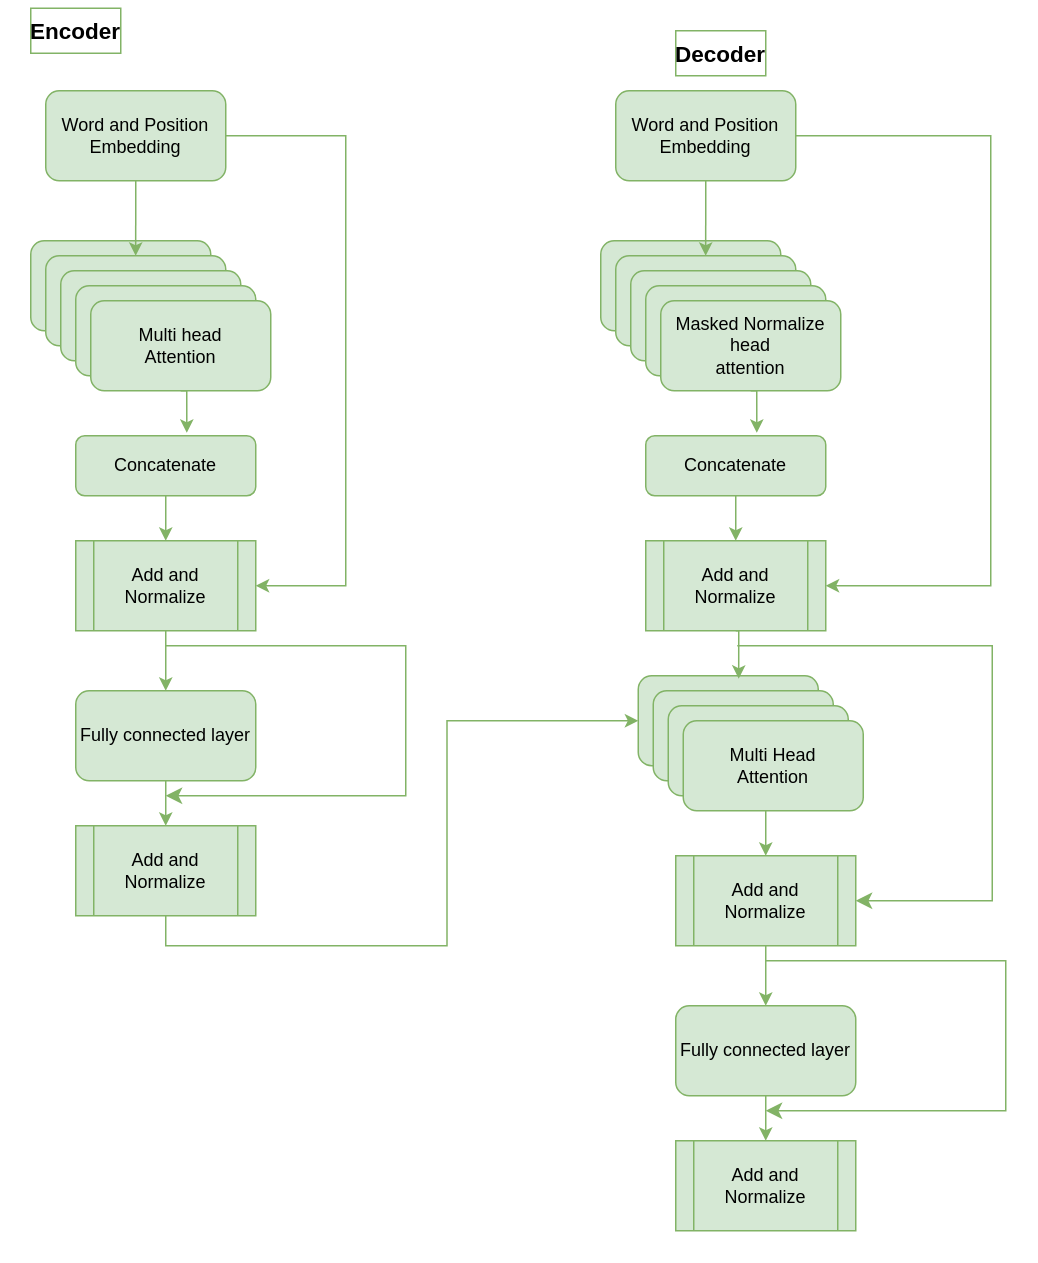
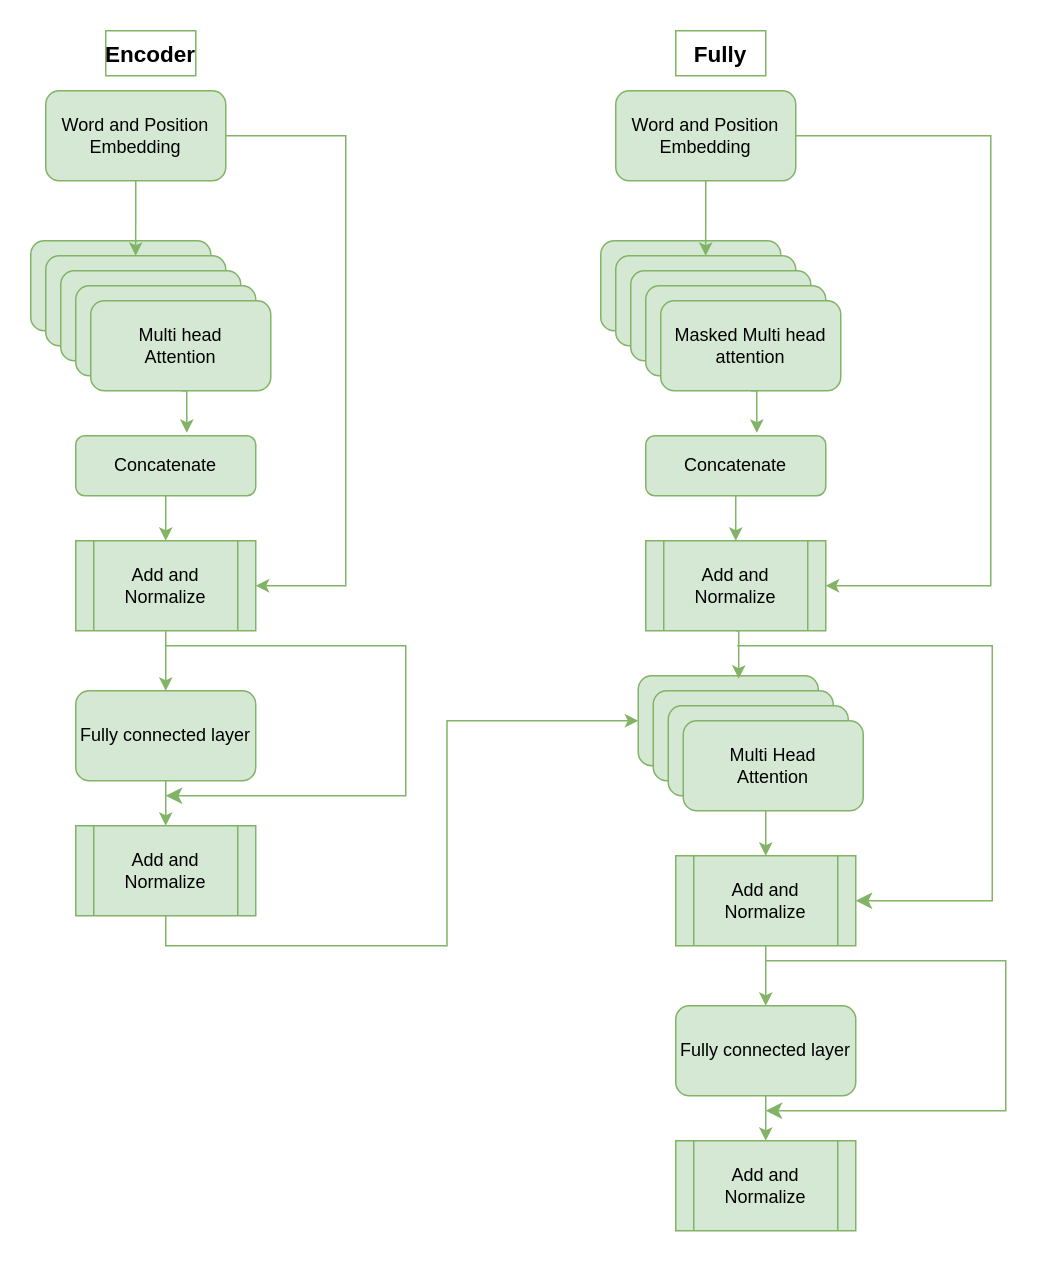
node "Encoder": moved (76, 31) -> (151, 53)
node "Decoder": label "Decoder" -> "Fully"
node "Masked Normalize head attention": label "Masked Normalize head attention" -> "Masked Multi head attention"
